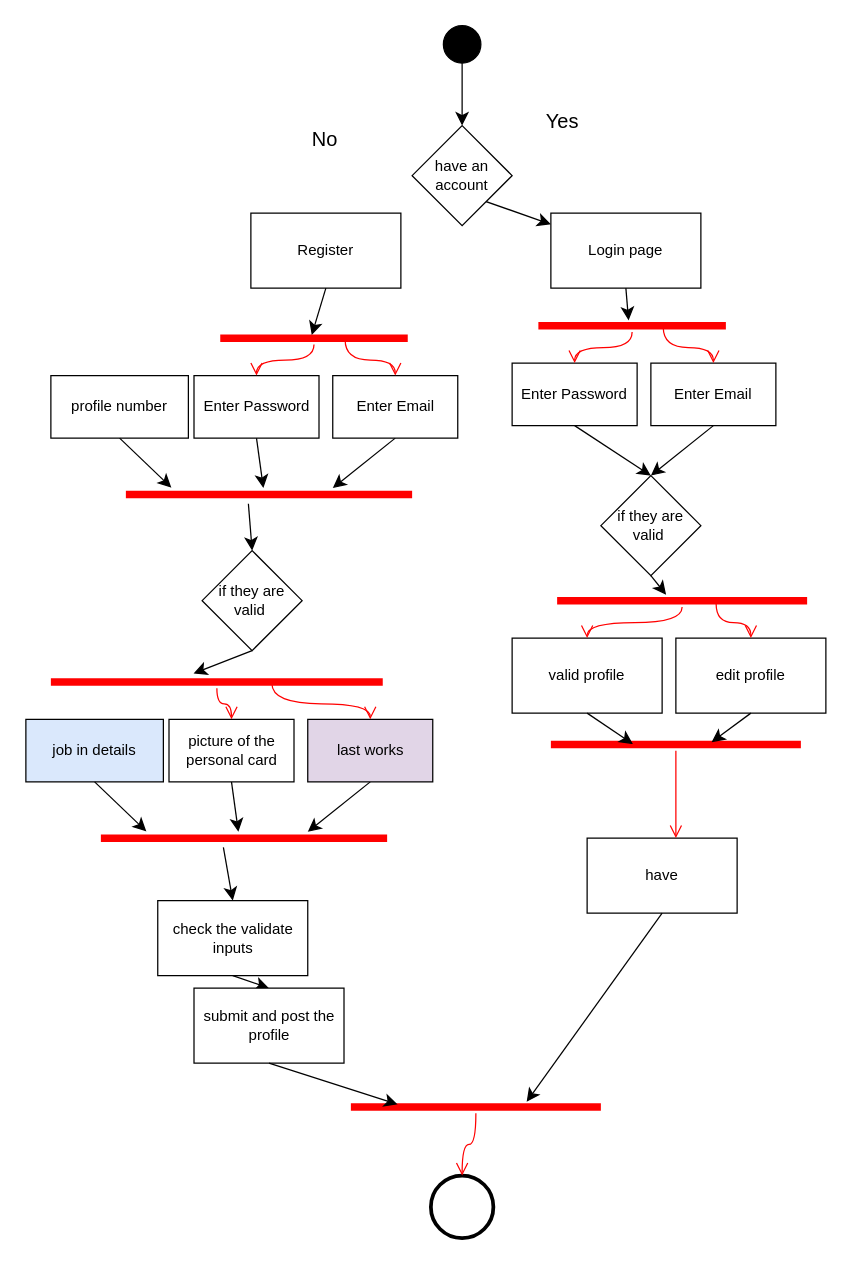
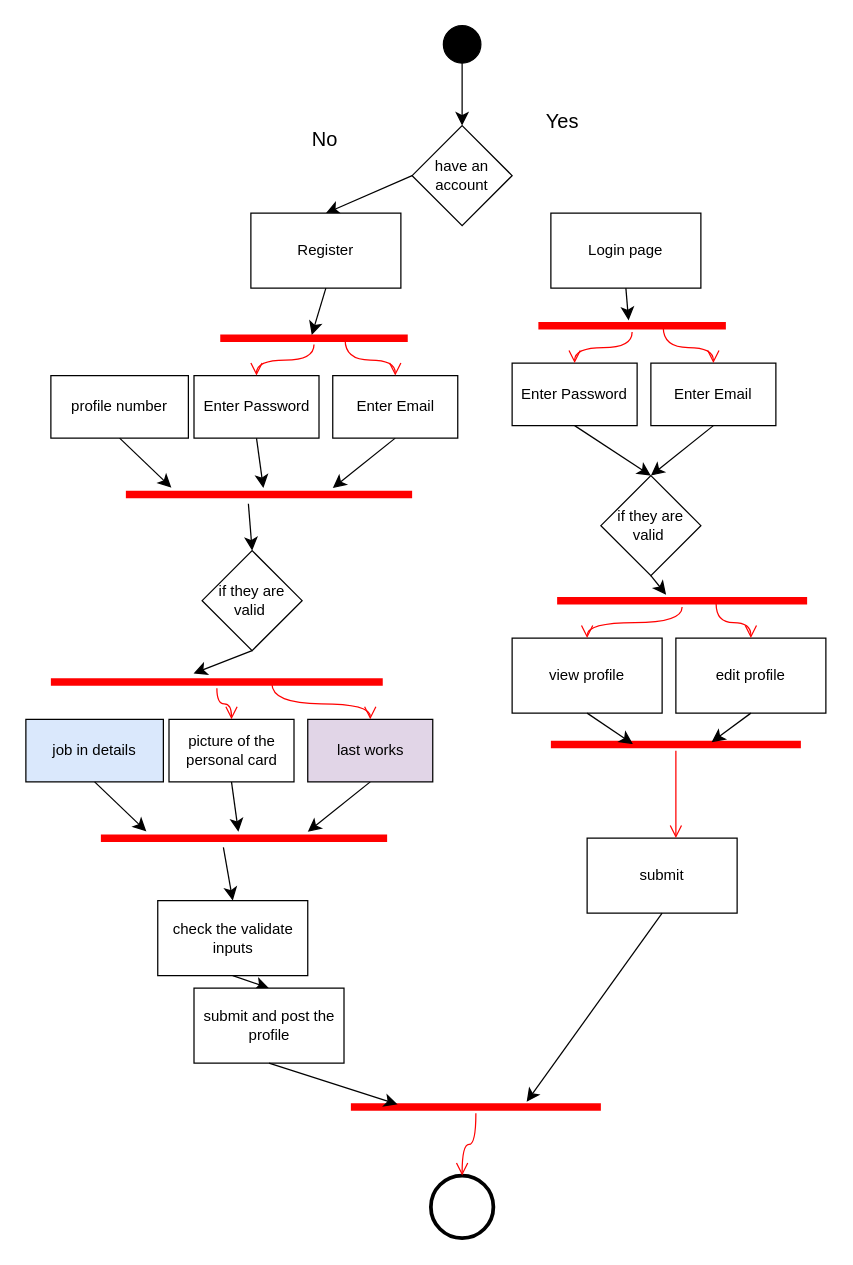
edge "have an account" -> "Login page": now "have an account" -> "Register"
node "valid profile": label "valid profile" -> "view profile"
node "have": label "have" -> "submit"
